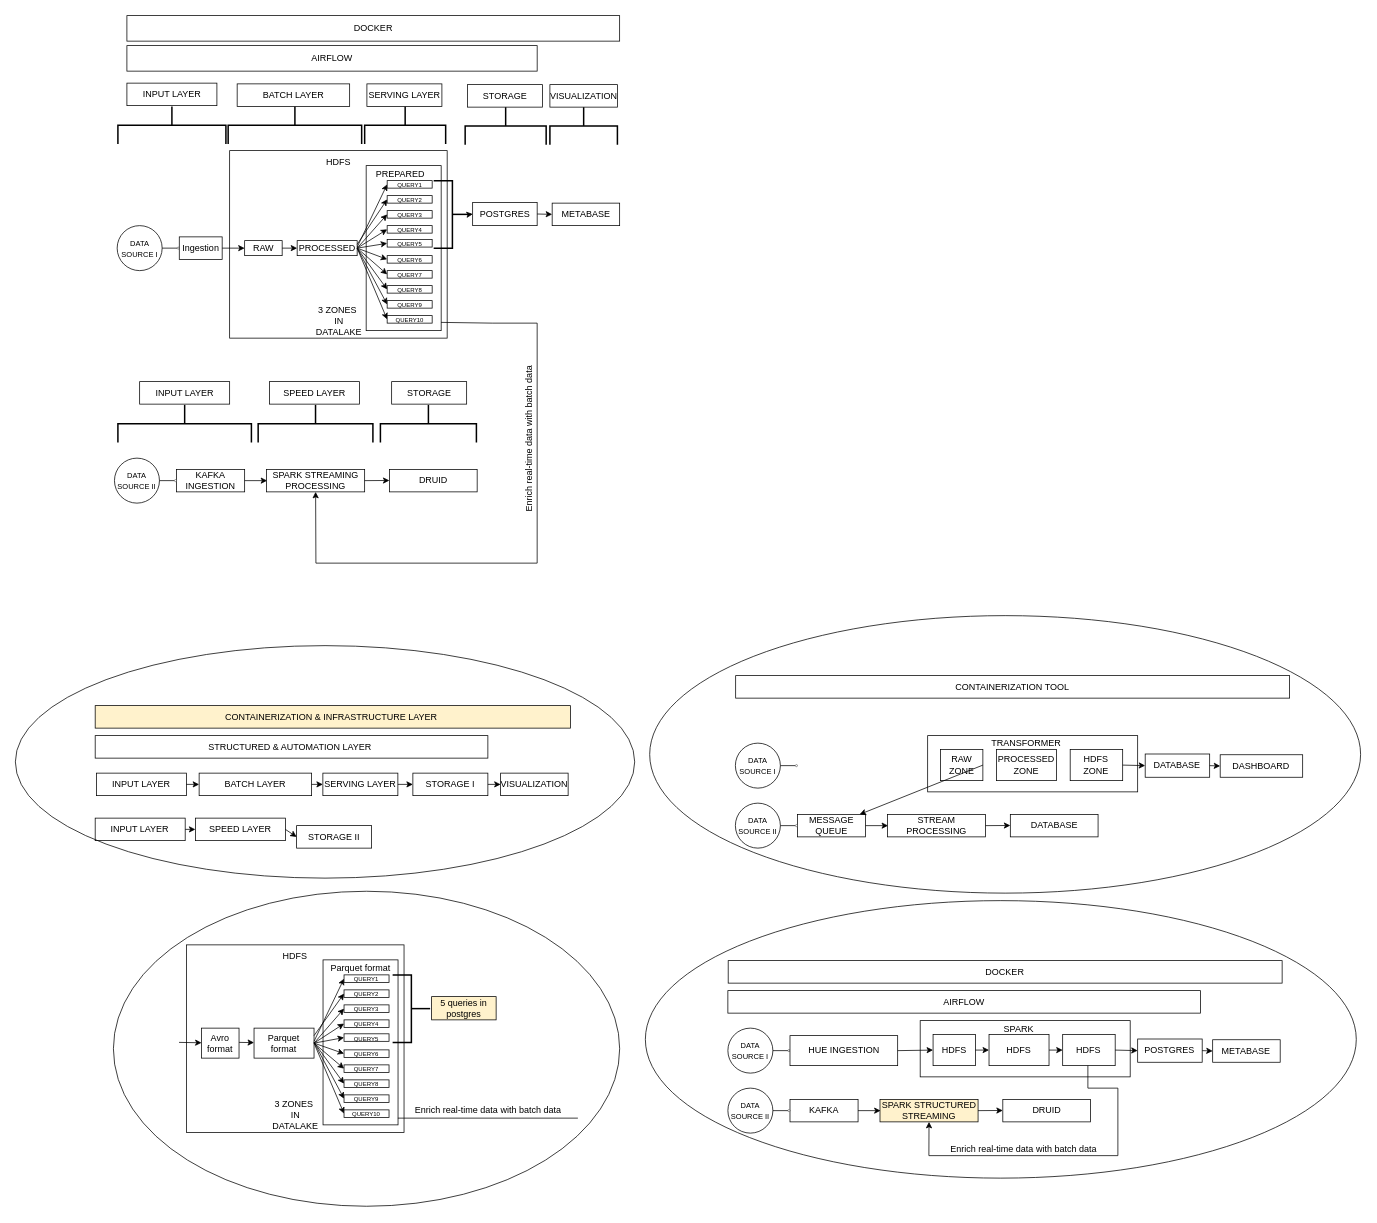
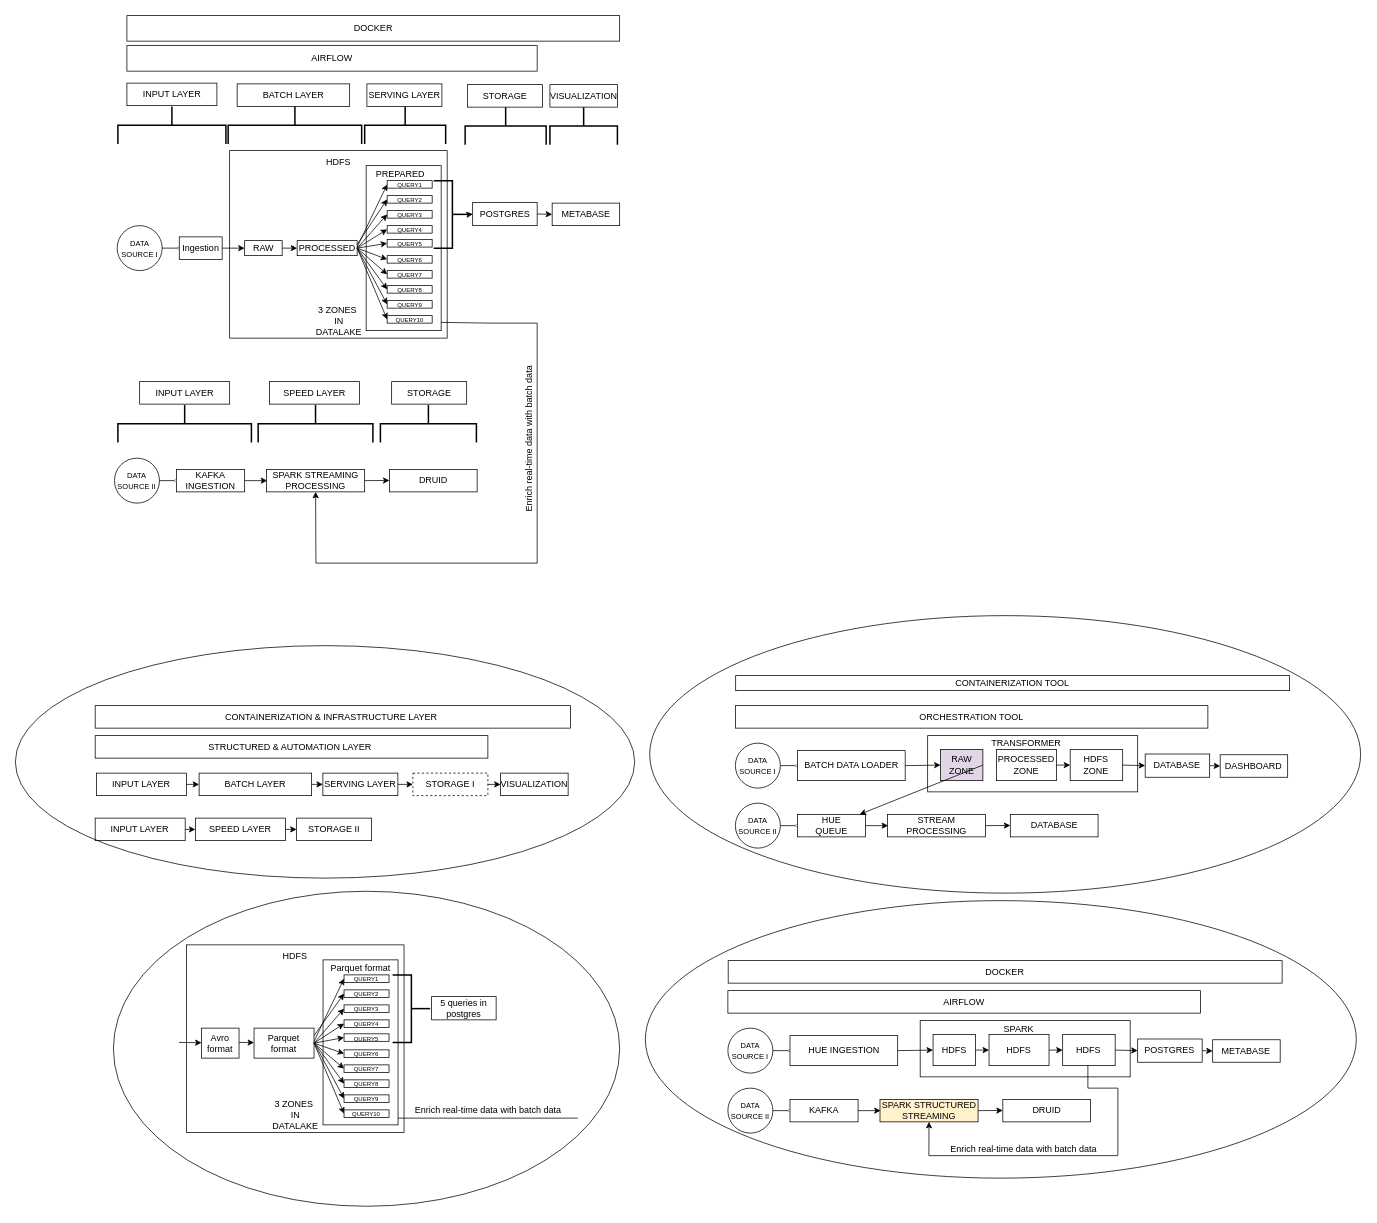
node "CONTAINERIZATION TOOL": size 554x23 -> 554x15
node "CONTAINERIZATION & INFRASTRUCTURE LAYER": fillcolor #fff2cc -> #ffffff
node "ORCHESTRATION TOOL": added
node "BATCH DATA LOADER": added
edge "BATCH DATA LOADER" -> "RAW ZONE": added
node "RAW ZONE": fillcolor #ffffff -> #e1d5e7
edge "PROCESSED ZONE" -> "HDFS ZONE": added
node "DASHBOARD": size 83x23 -> 68x23
node "STORAGE I": style solid -> dashed
node "MESSAGE QUEUE": label "MESSAGE QUEUE" -> "HUE QUEUE"
node "STORAGE II": moved (334, 837) -> (334, 829)
node "5 queries in postgres": fillcolor #fff2cc -> #ffffff
